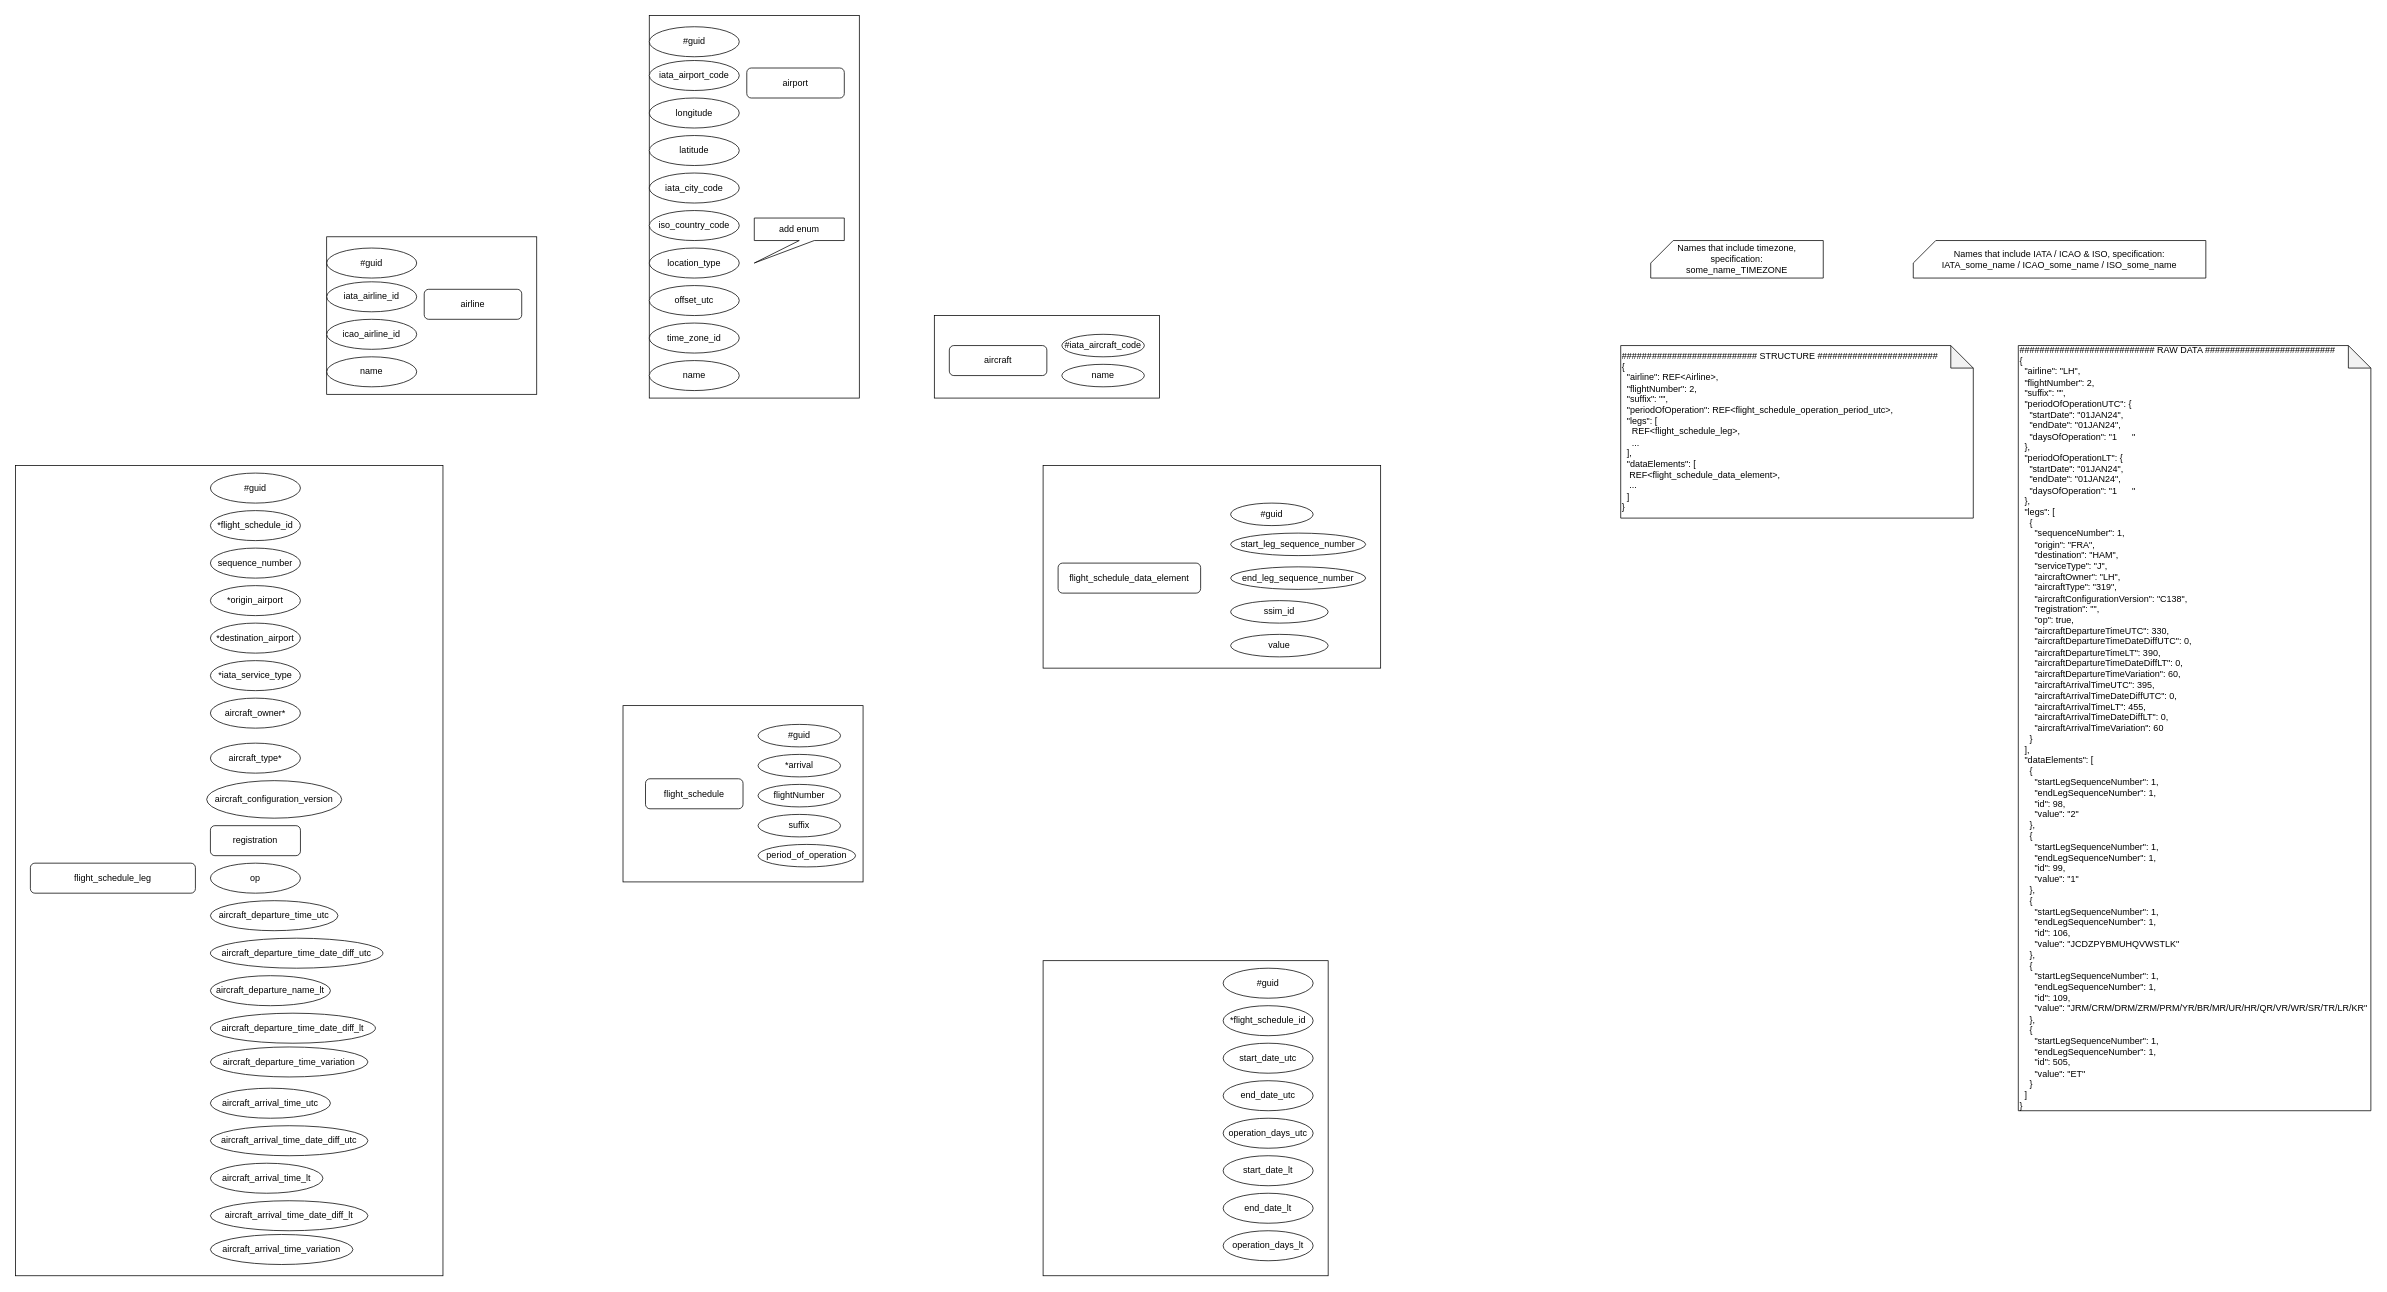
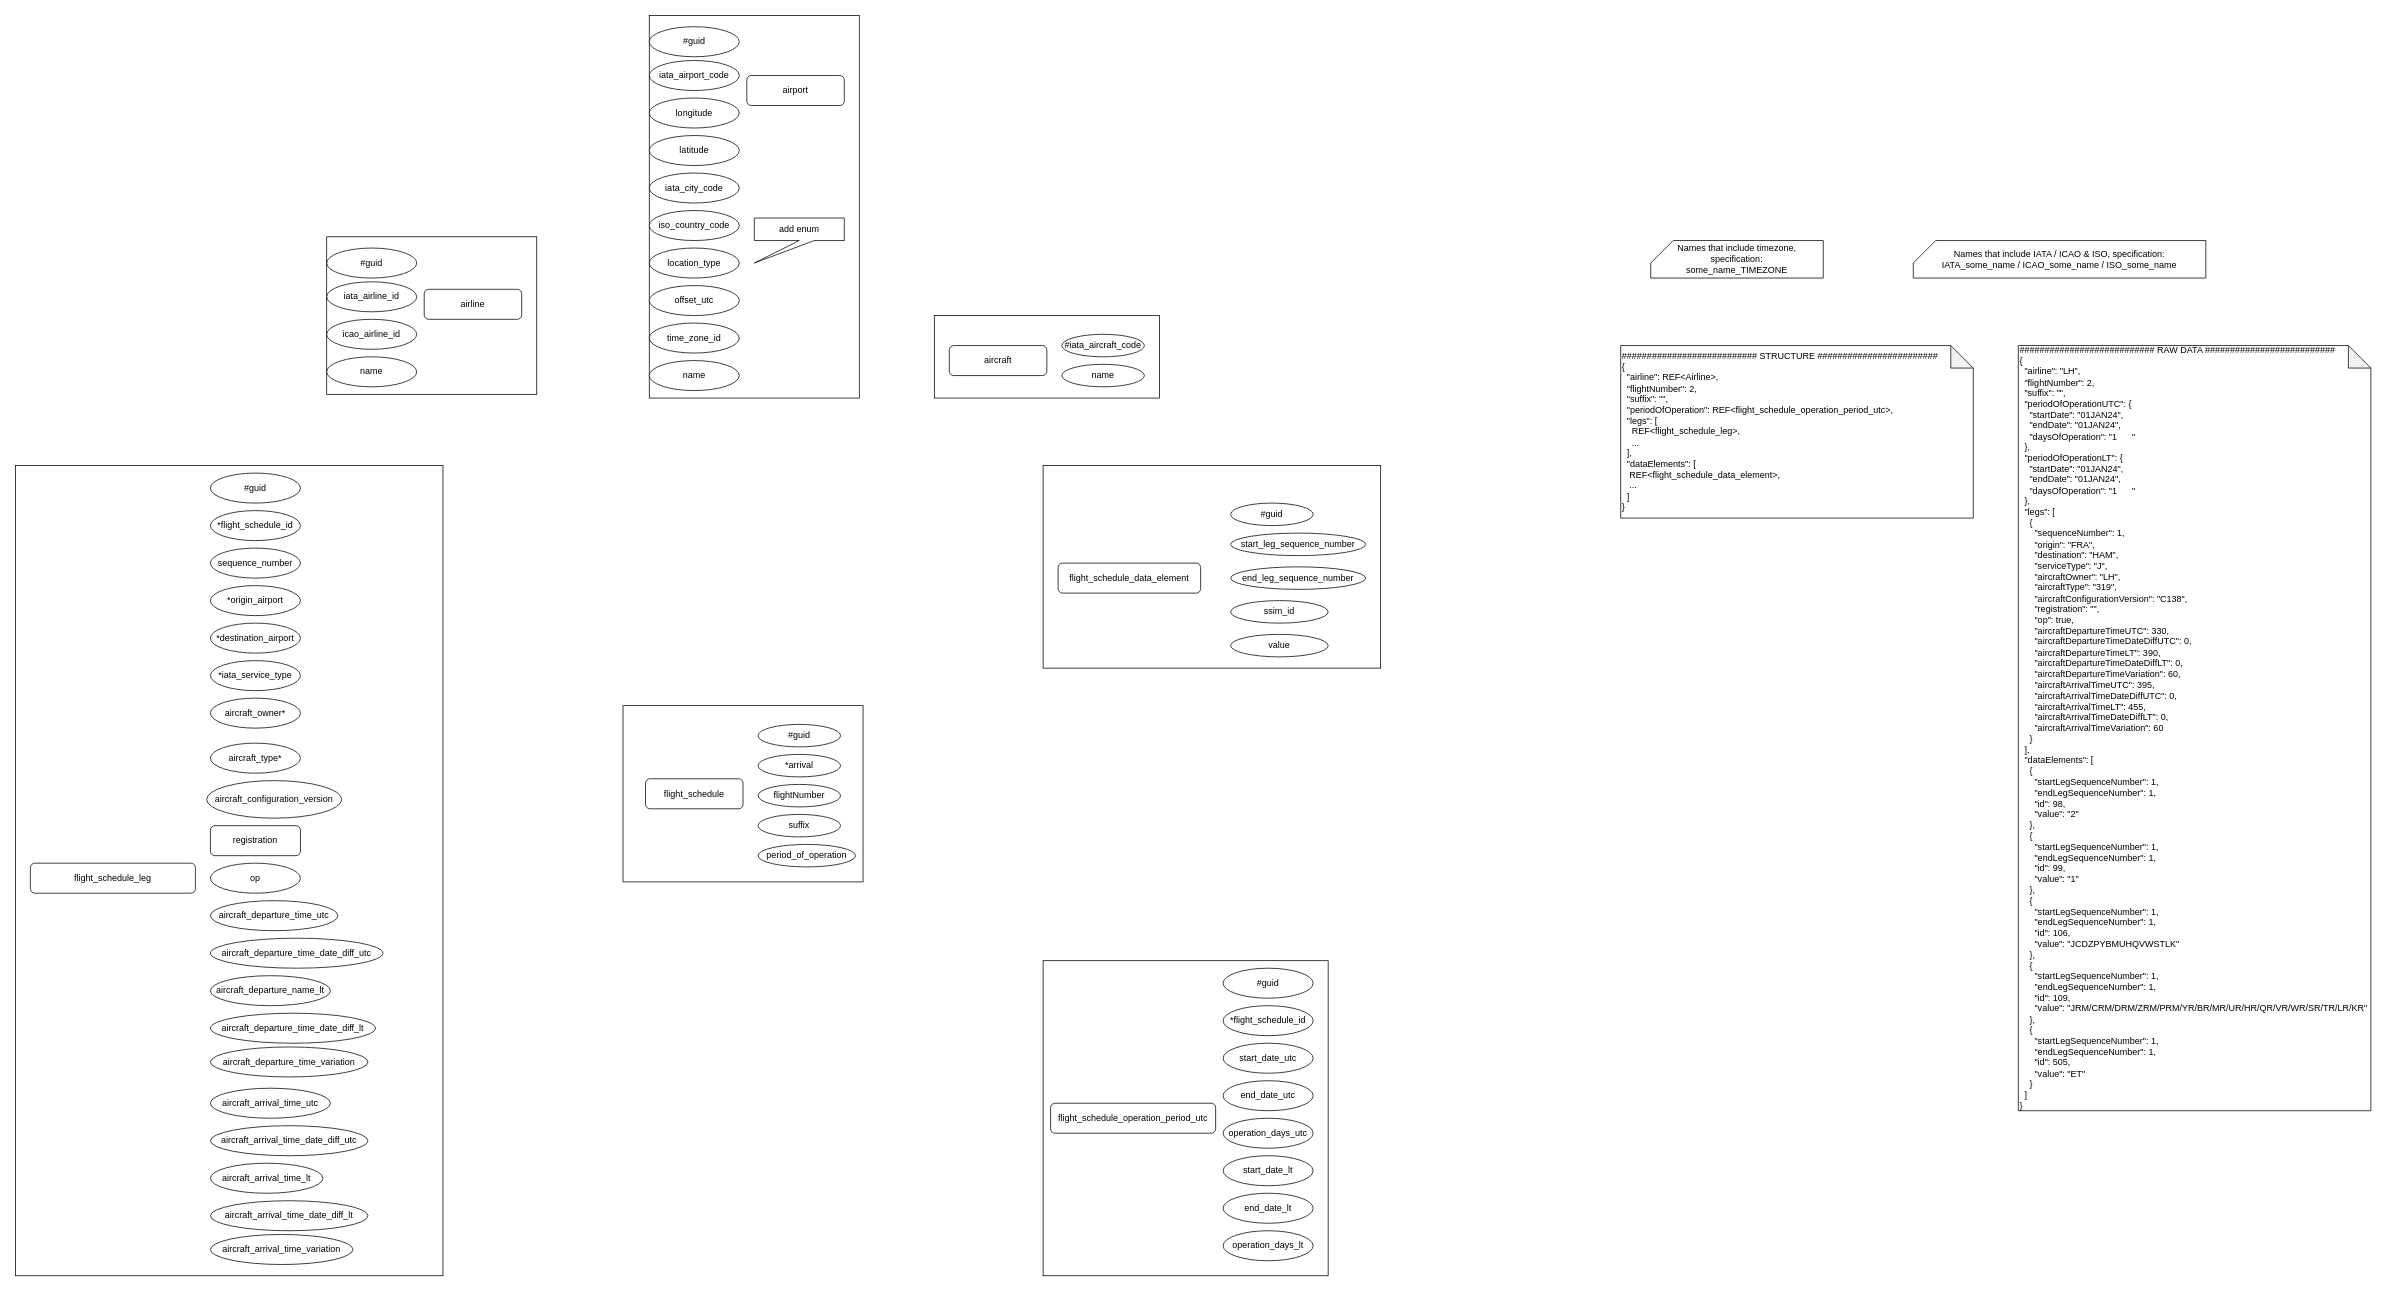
node "airport": moved (795, 83) -> (795, 90)
node "flight_schedule_operation_period_utc": added
